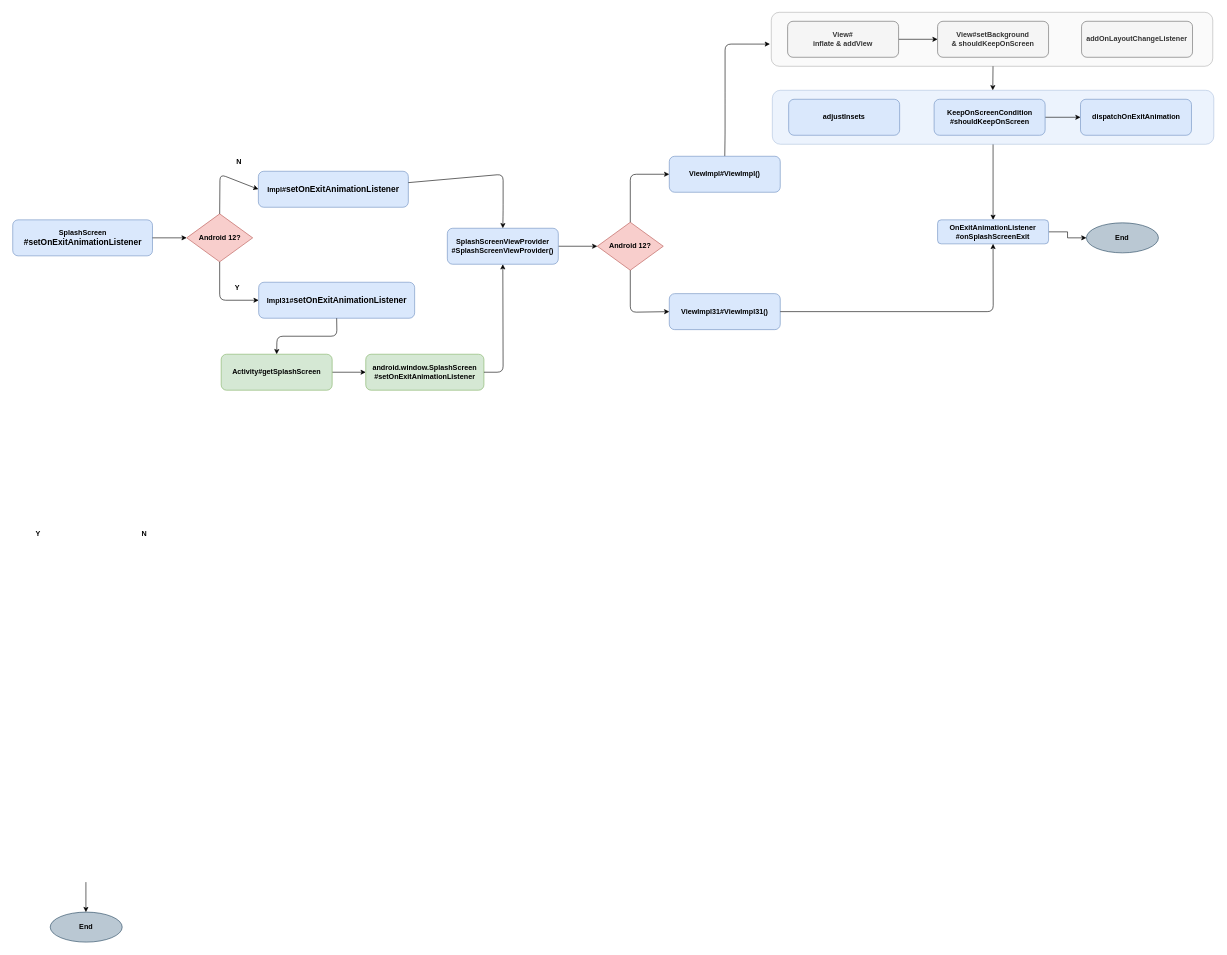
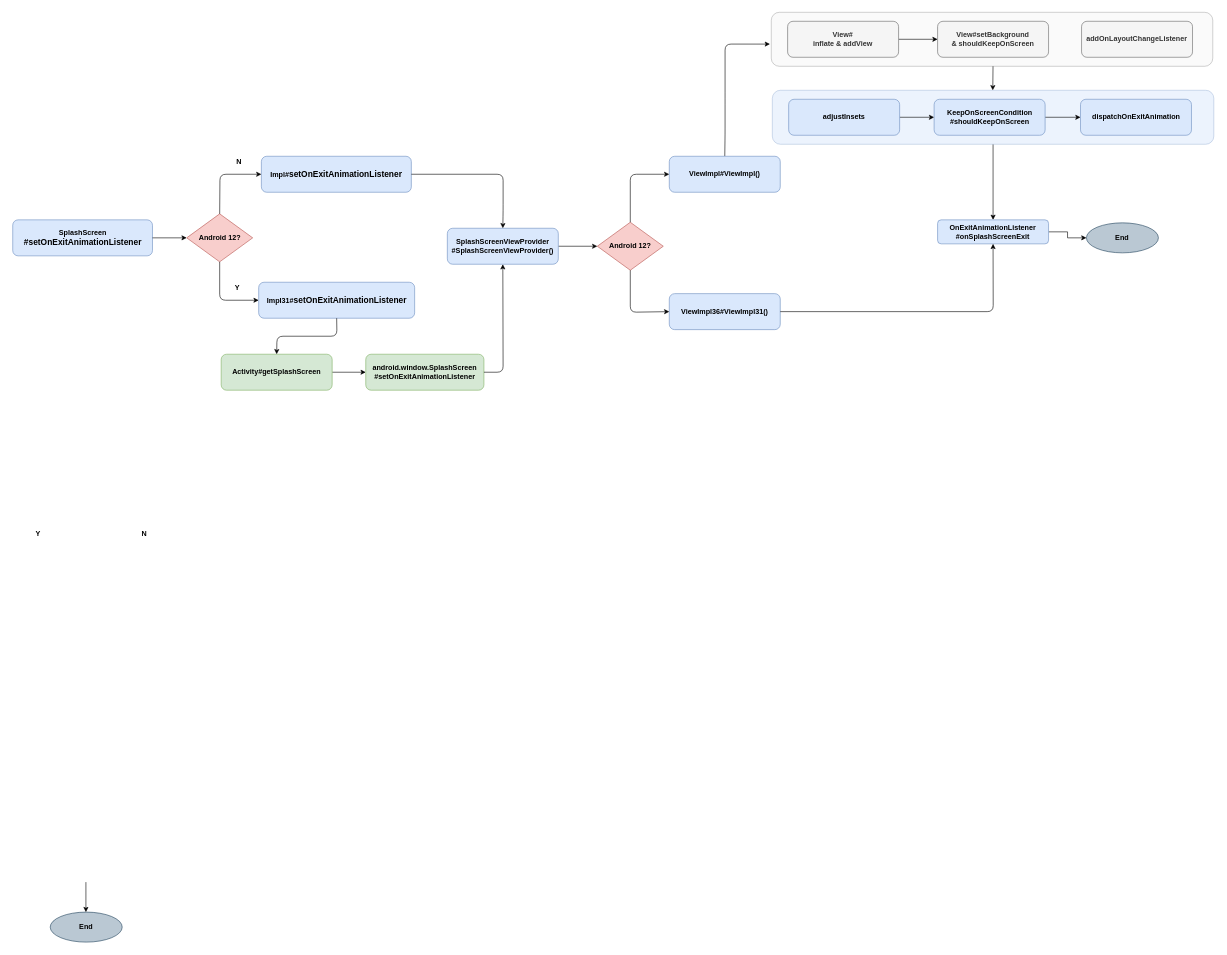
edge "adjustInsets" -> "KeepOnScreenCondition #shouldKeepOnScreen": added
node "Impl#setOnExitAnimationListener": moved (333, 189) -> (336, 174)
node "ViewImpl31#ViewImpl31()": label "ViewImpl31#ViewImpl31()" -> "ViewImpl36#ViewImpl31()"
